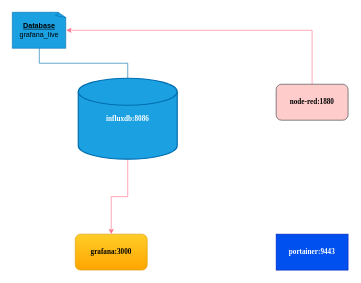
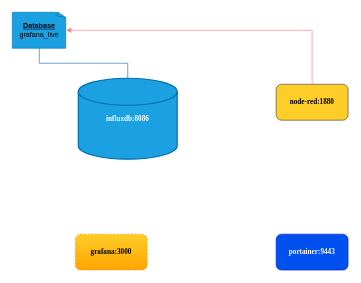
node "node-red:1880": fillcolor #ffcccc -> #ffcd28
edge "influxdb:8086" -> "grafana:3000": removed
node "grafana:3000": style solid -> dashed
node "portainer:9443": shape rectangle -> rounded rectangle
